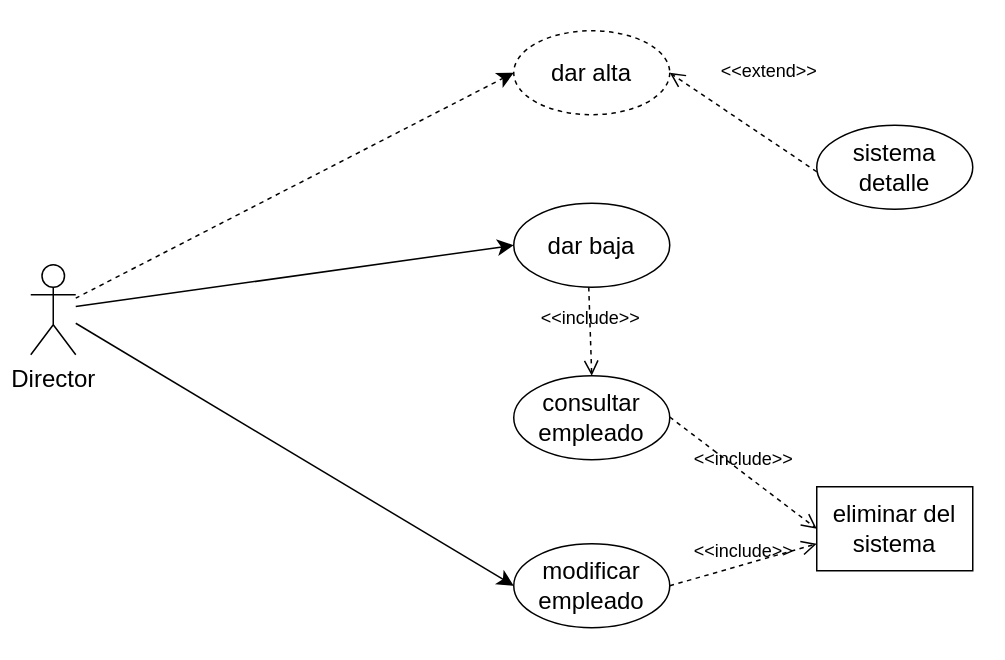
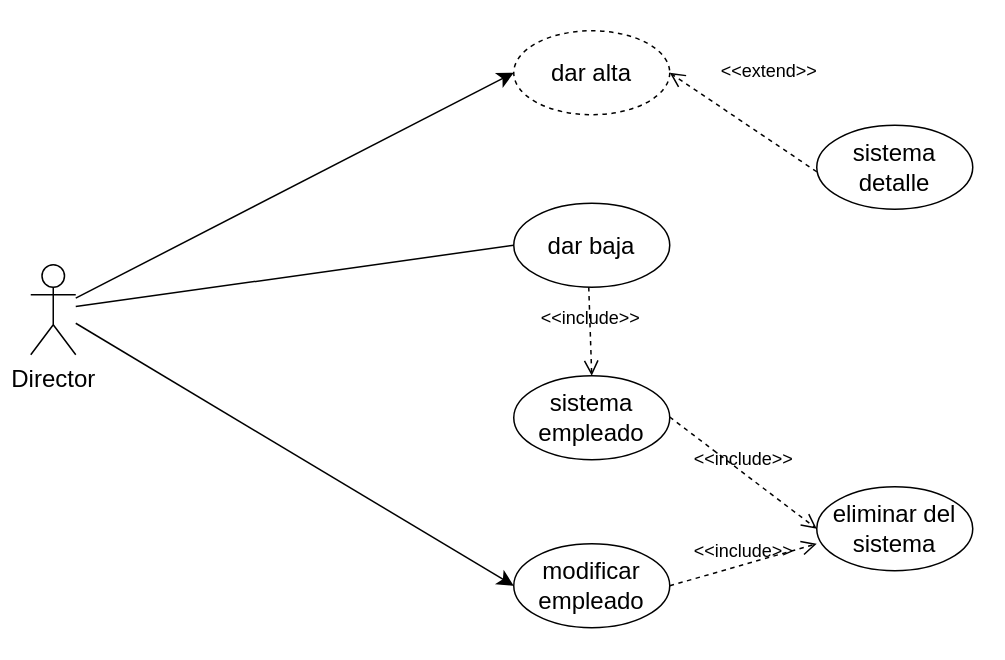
edge "Director" -> "dar alta": style dashed -> solid
edge "Director" -> "dar baja": arrowhead classic -> none
node "consultar empleado": label "consultar empleado" -> "sistema empleado"
node "eliminar del sistema": shape rectangle -> ellipse
